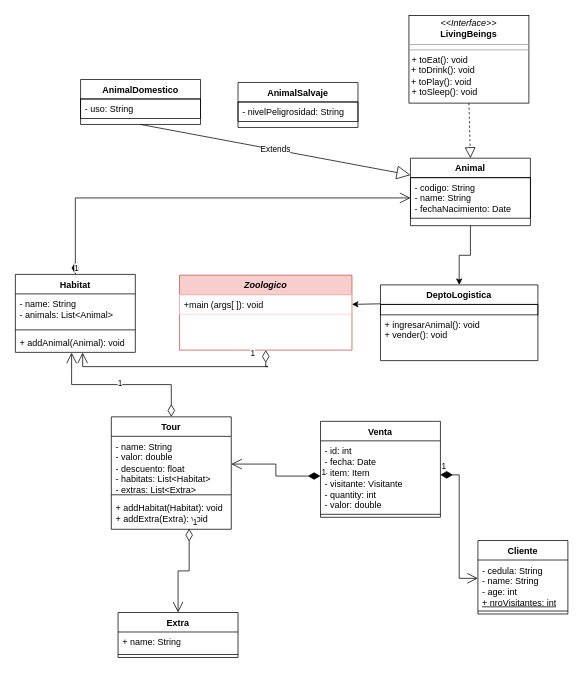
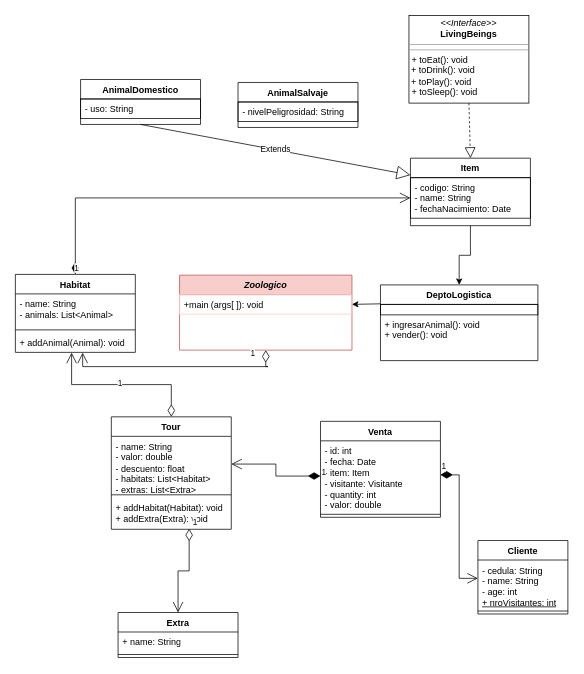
node "Animal": label "Animal" -> "Item"
